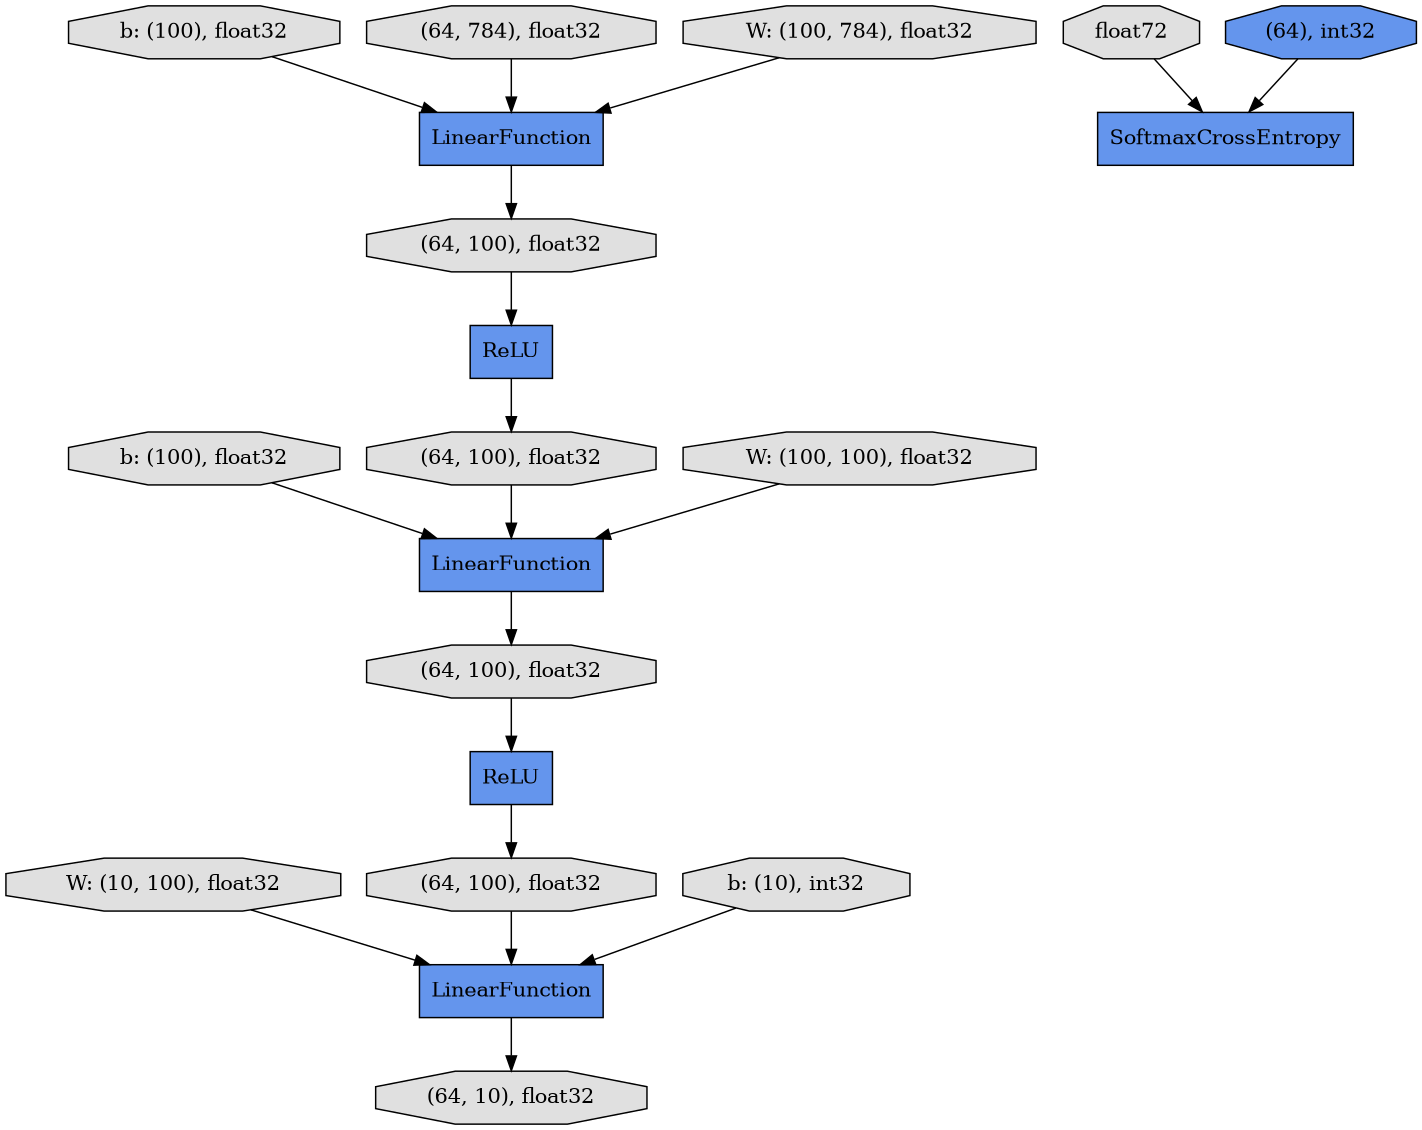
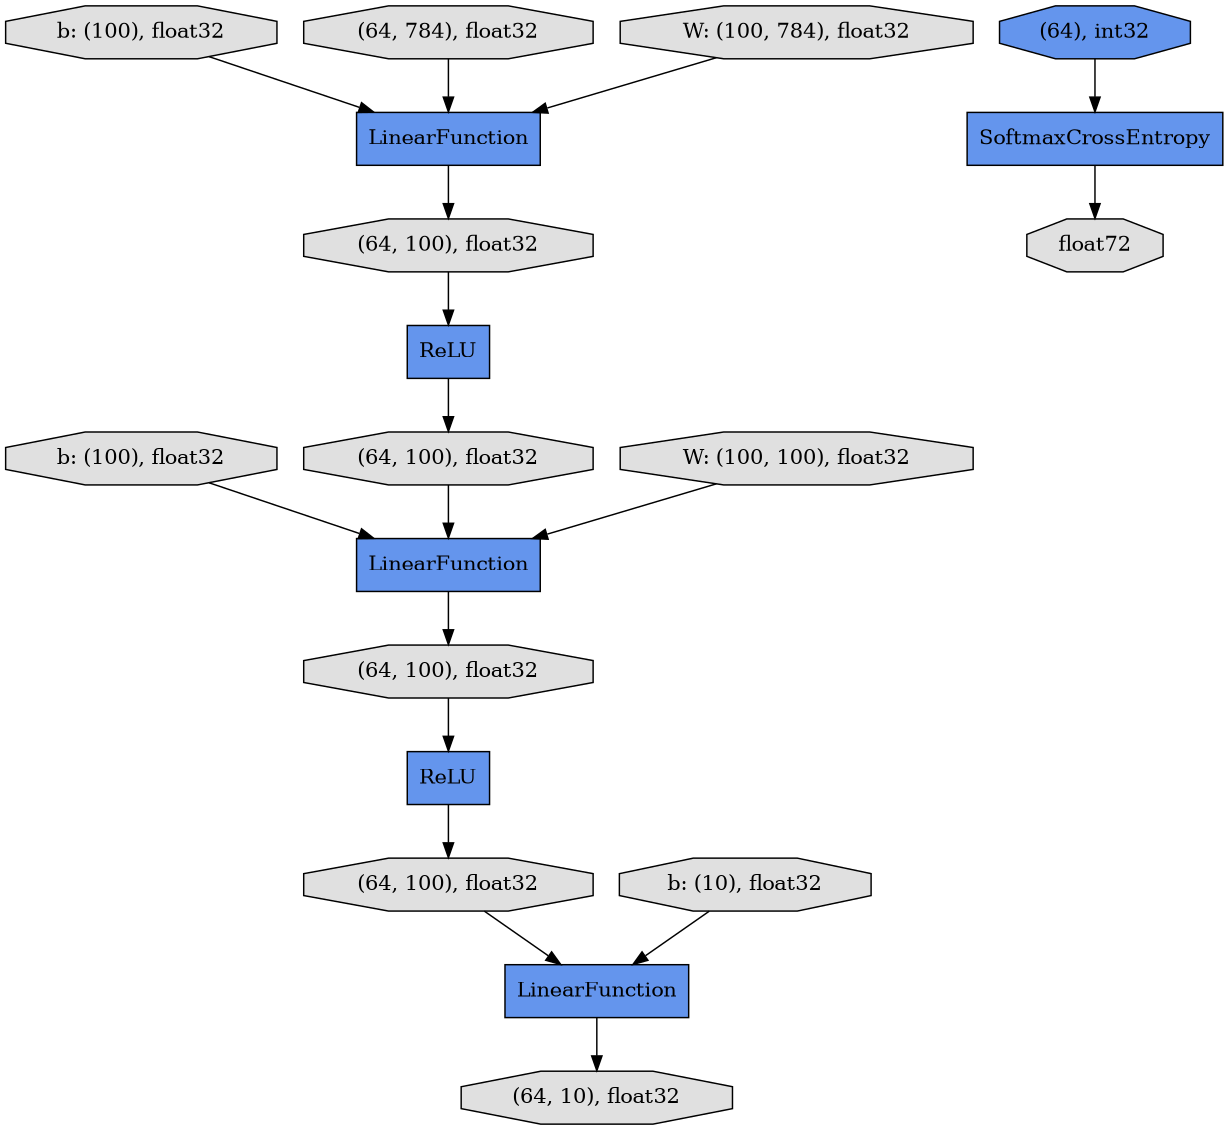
edge "float72" -> "SoftmaxCrossEntropy": reversed
node "W: (10, 100), float32": removed
node "b: (10), int32": label "b: (10), int32" -> "b: (10), float32"
